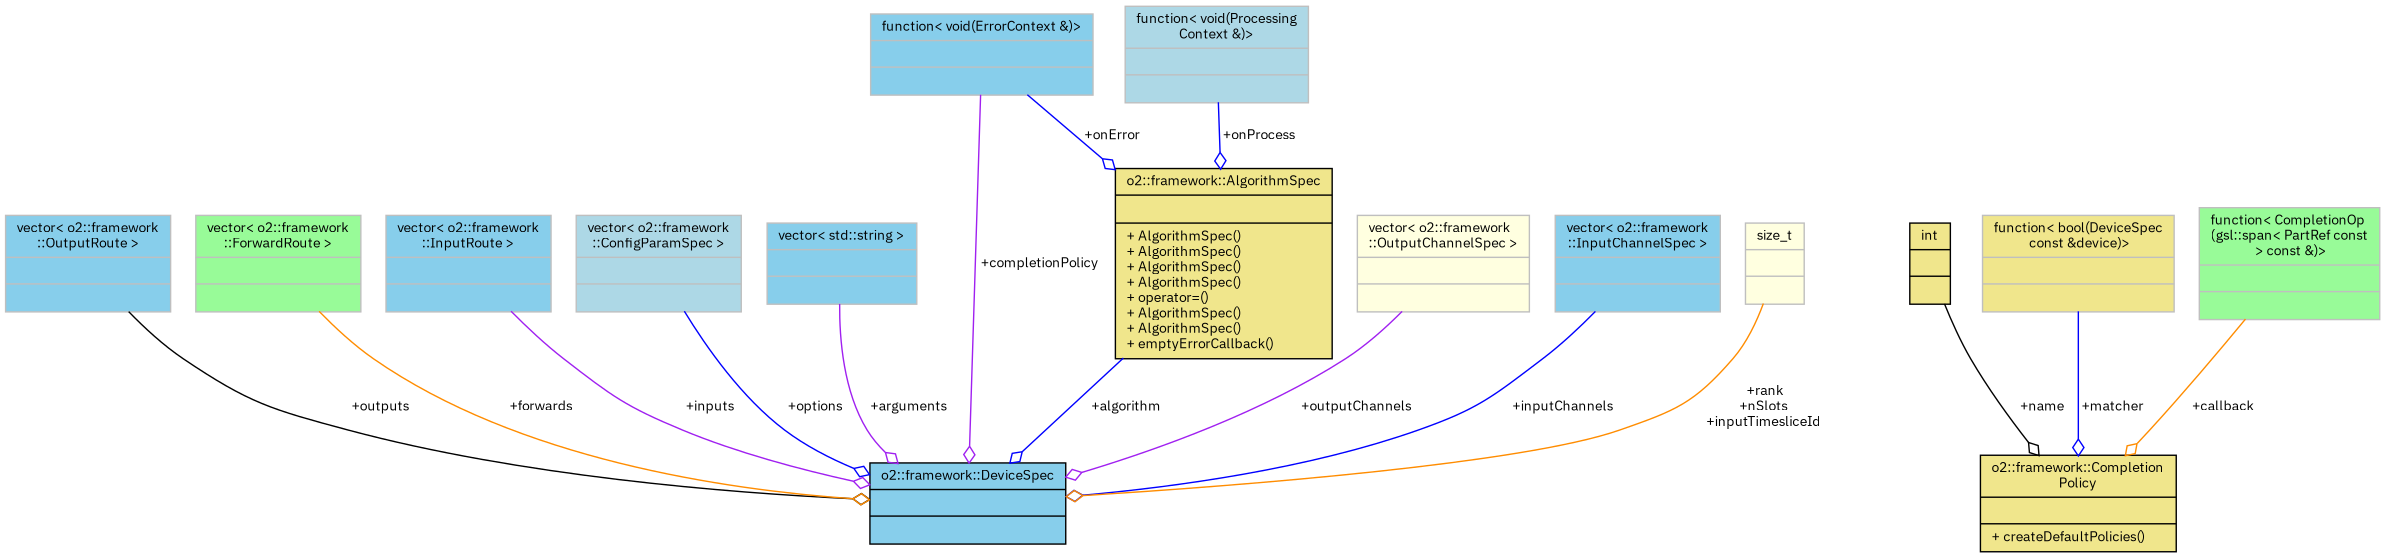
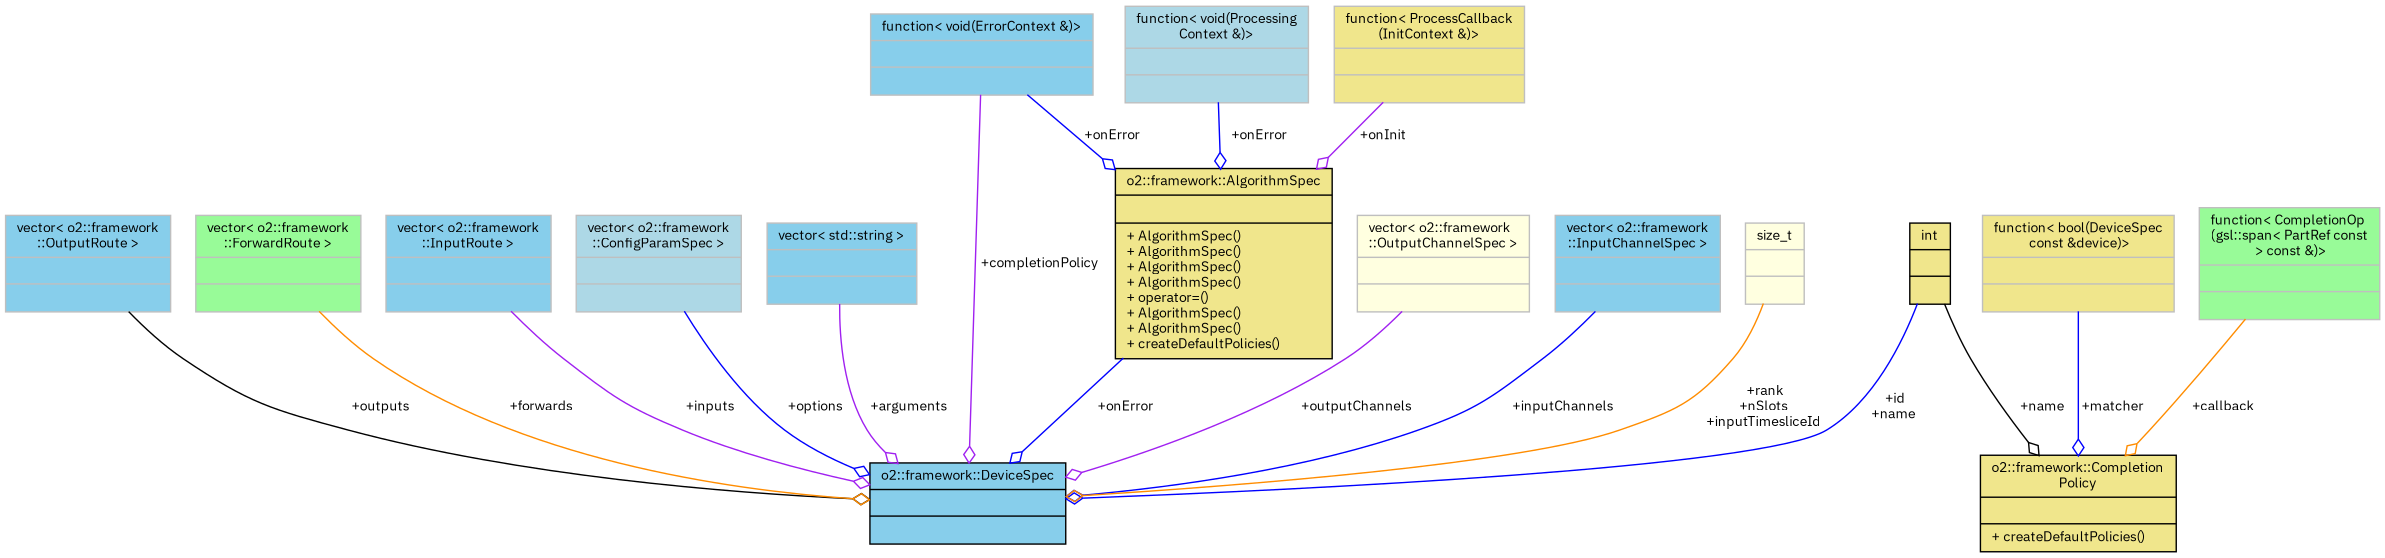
node "function< ProcessCallback": added
edge "function< void(Processing" -> "o2::framework::AlgorithmSpec": label " +onProcess" -> " +onError"
node "o2::framework::AlgorithmSpec": text "+ emptyErrorCallback()" -> "+ createDefaultPolicies()"
edge "o2::framework::AlgorithmSpec" -> "o2::framework::DeviceSpec": label " +algorithm" -> " +onError"
edge "int" -> "o2::framework::DeviceSpec": added, label "+id +name"
